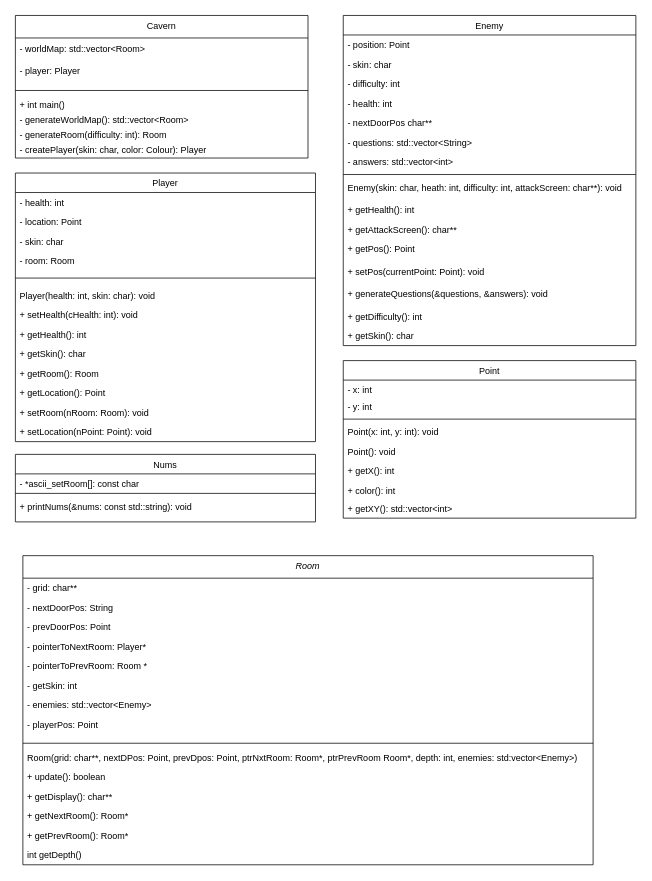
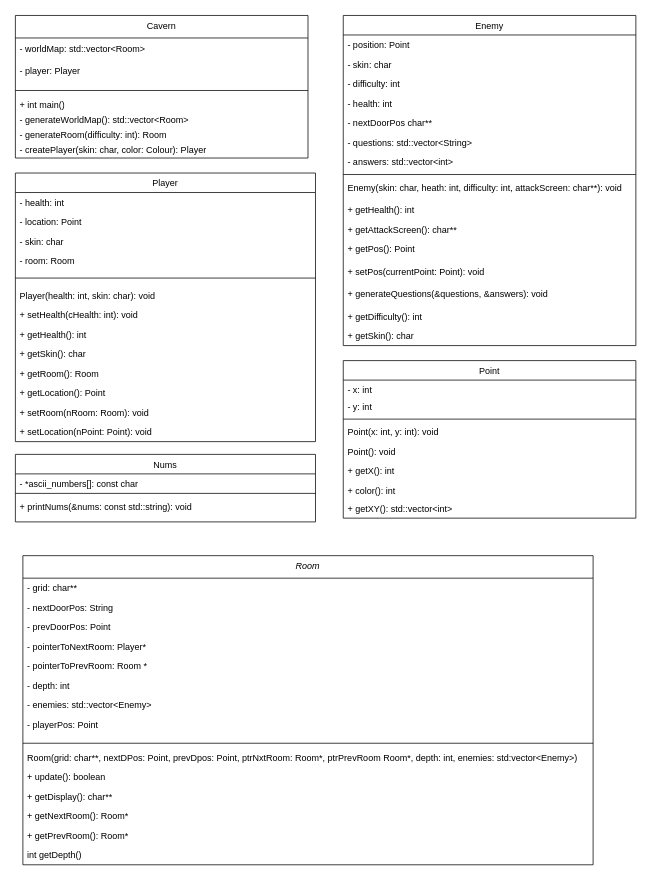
node "- *ascii_setRoom[]: const char": label "- *ascii_setRoom[]: const char" -> "- *ascii_numbers[]: const char"
node "- getSkin: int": label "- getSkin: int" -> "- depth: int"
